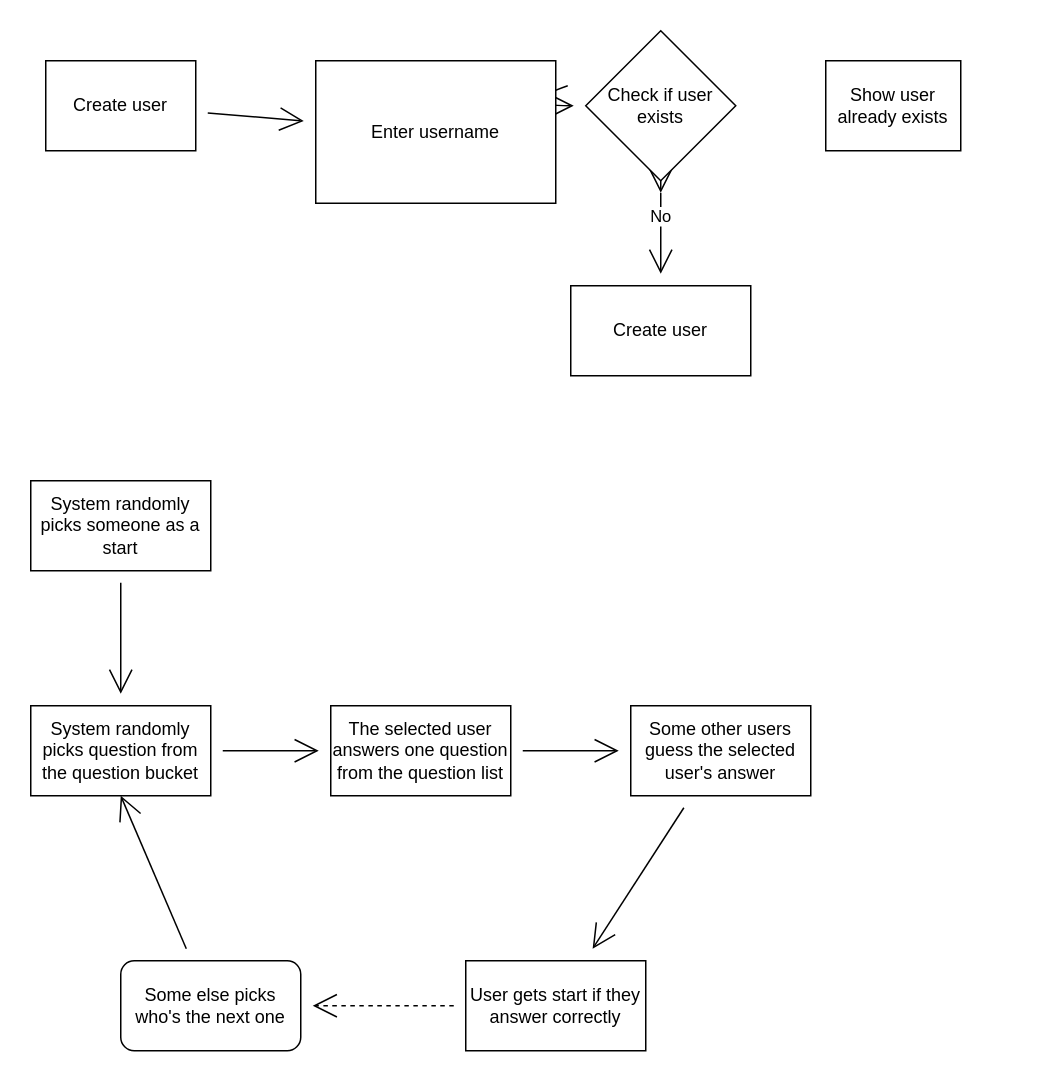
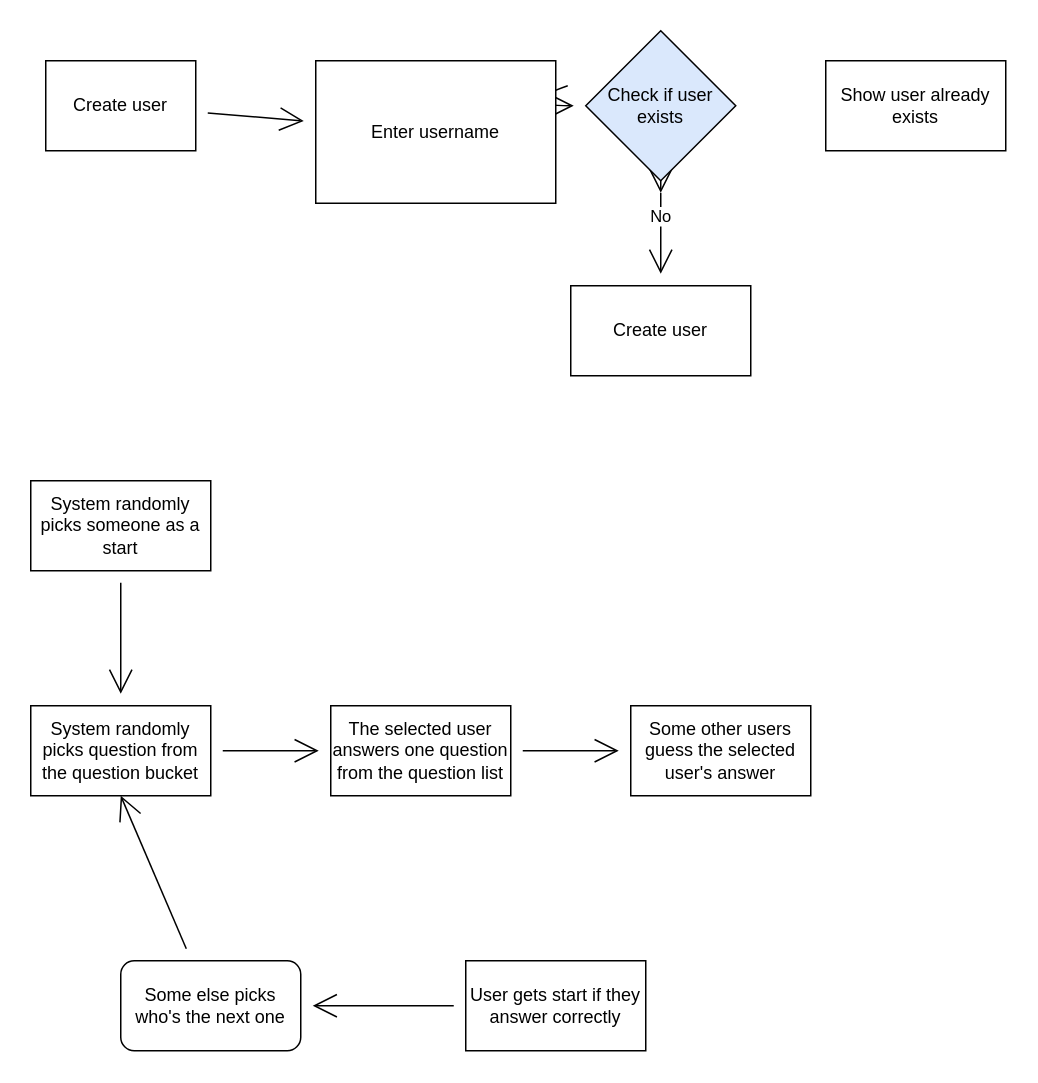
node "Check if user exists": fillcolor #ffffff -> #dae8fc
node "Show user already exists": size 135x90 -> 180x90
edge "Some other users guess the selected user's answer" -> "User gets start if they answer correctly": removed
edge "User gets start if they answer correctly" -> "Some else picks who's the next one": style dashed -> solid
